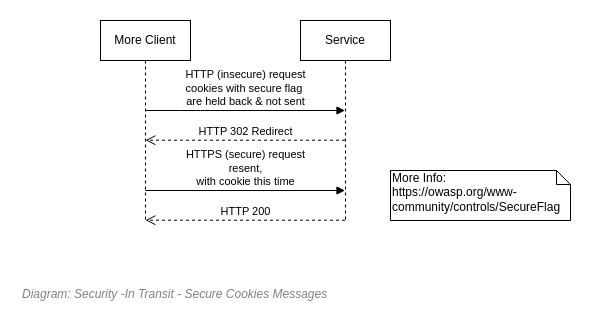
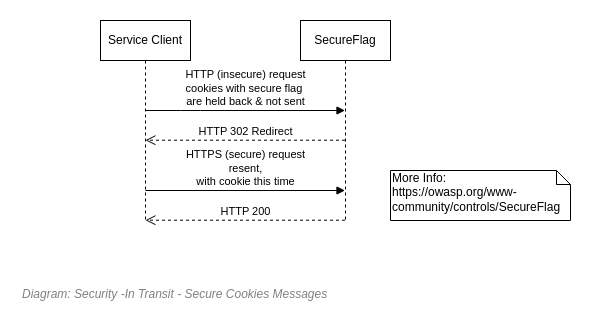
node "More Client": label "More Client" -> "Service Client"
node "Service": label "Service" -> "SecureFlag"
